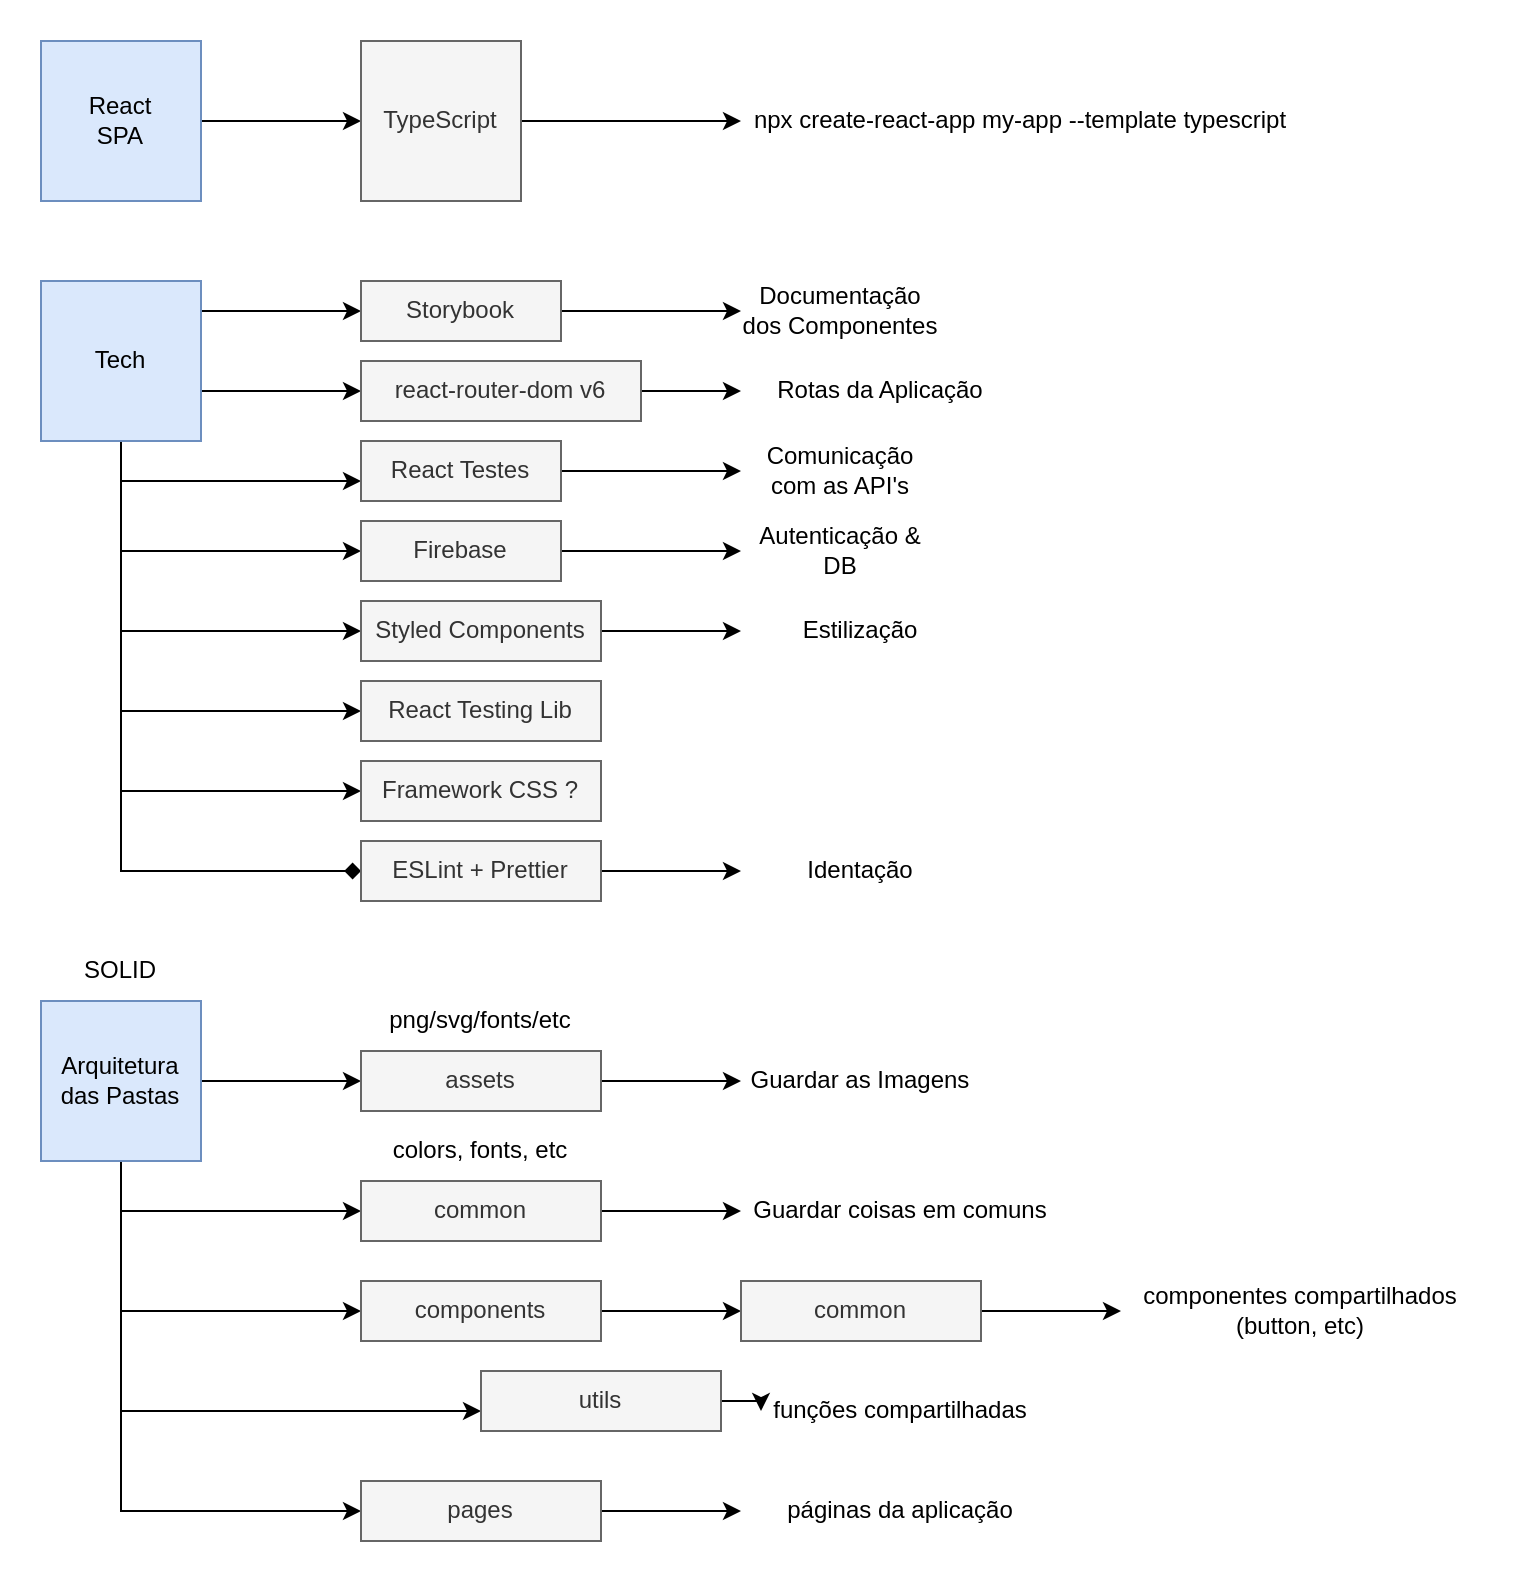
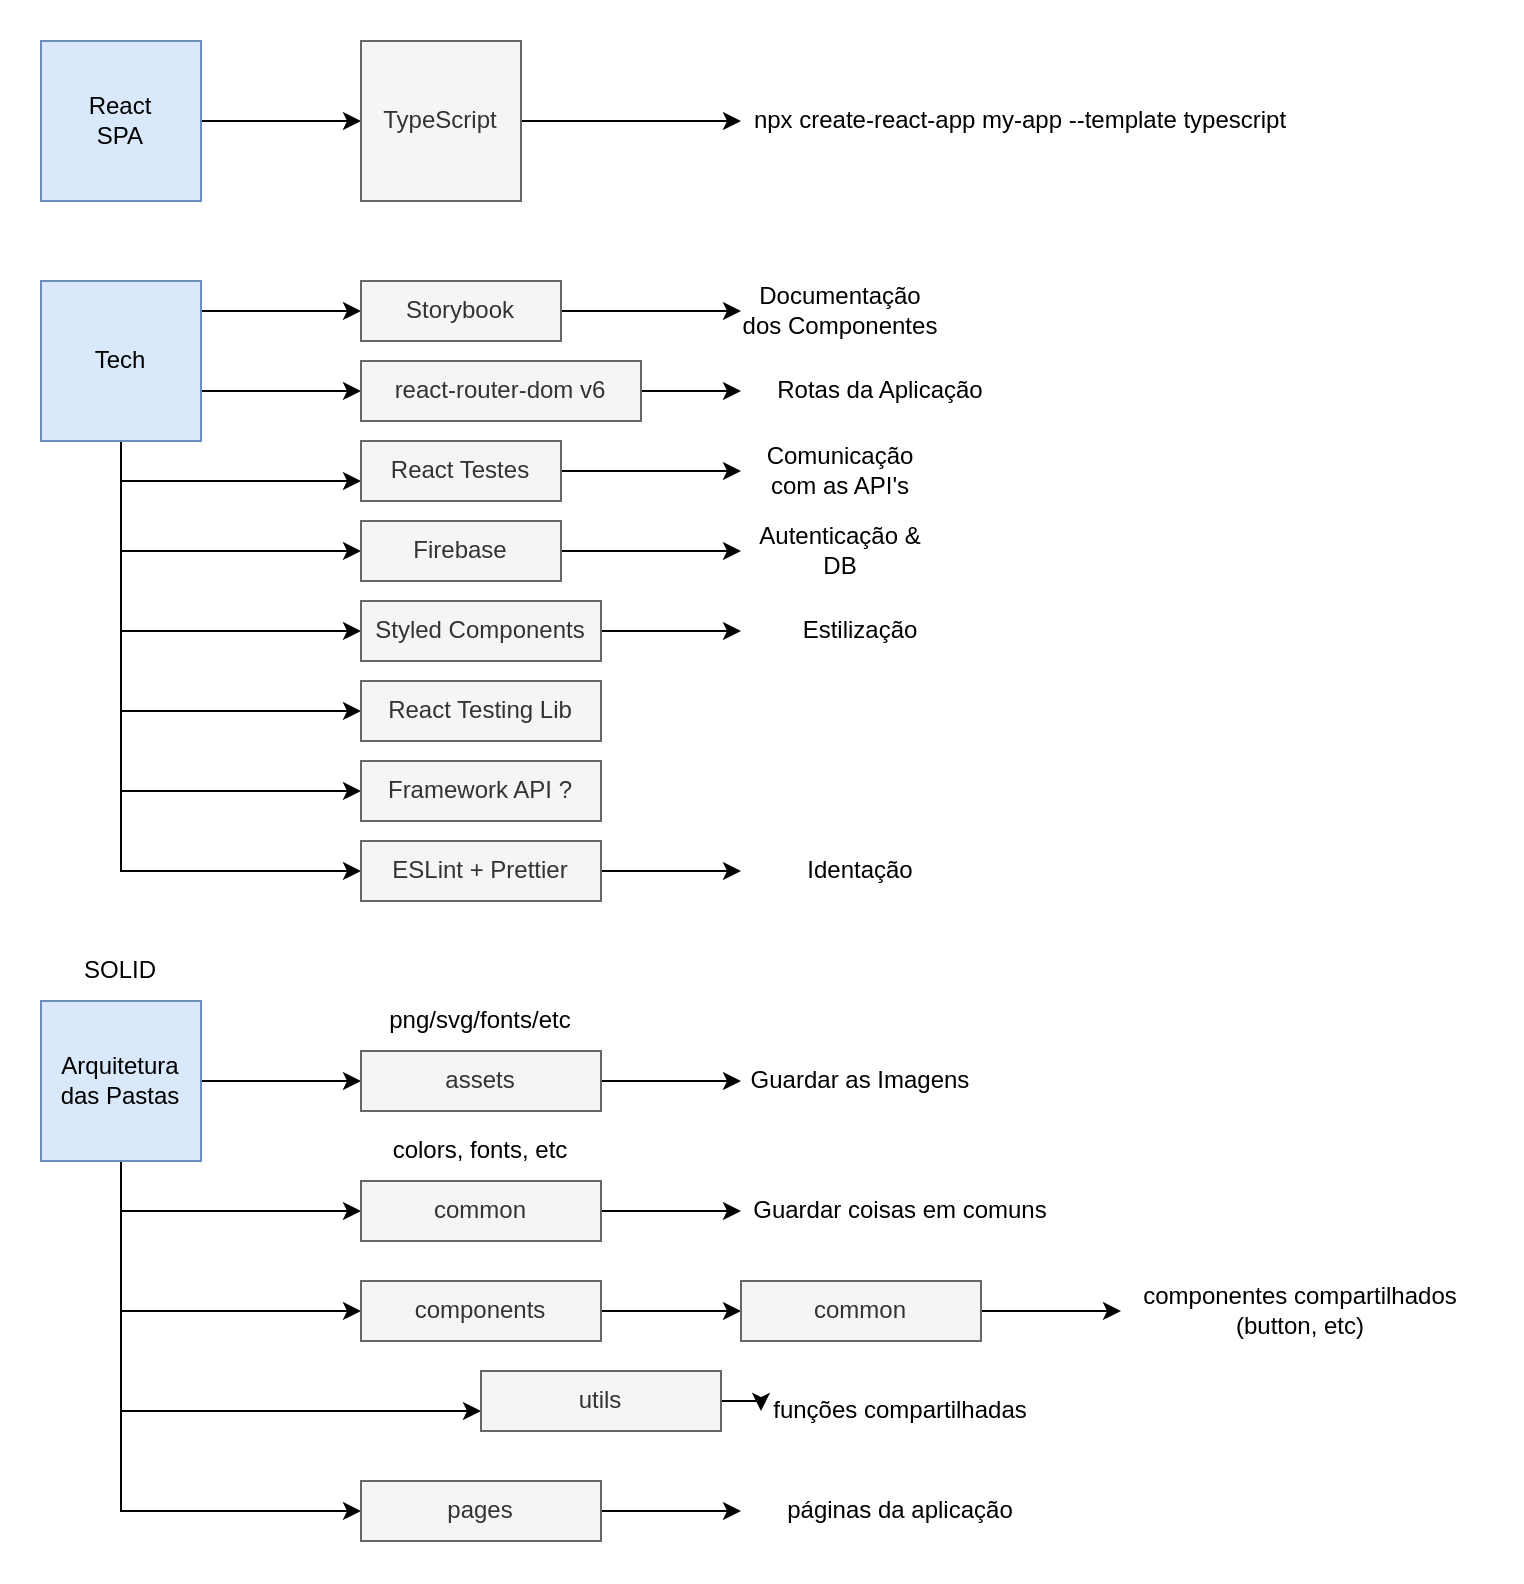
node "Framework CSS ?": label "Framework CSS ?" -> "Framework API ?"
edge "Tech" -> "ESLint + Prettier": arrowhead diamond -> classic
